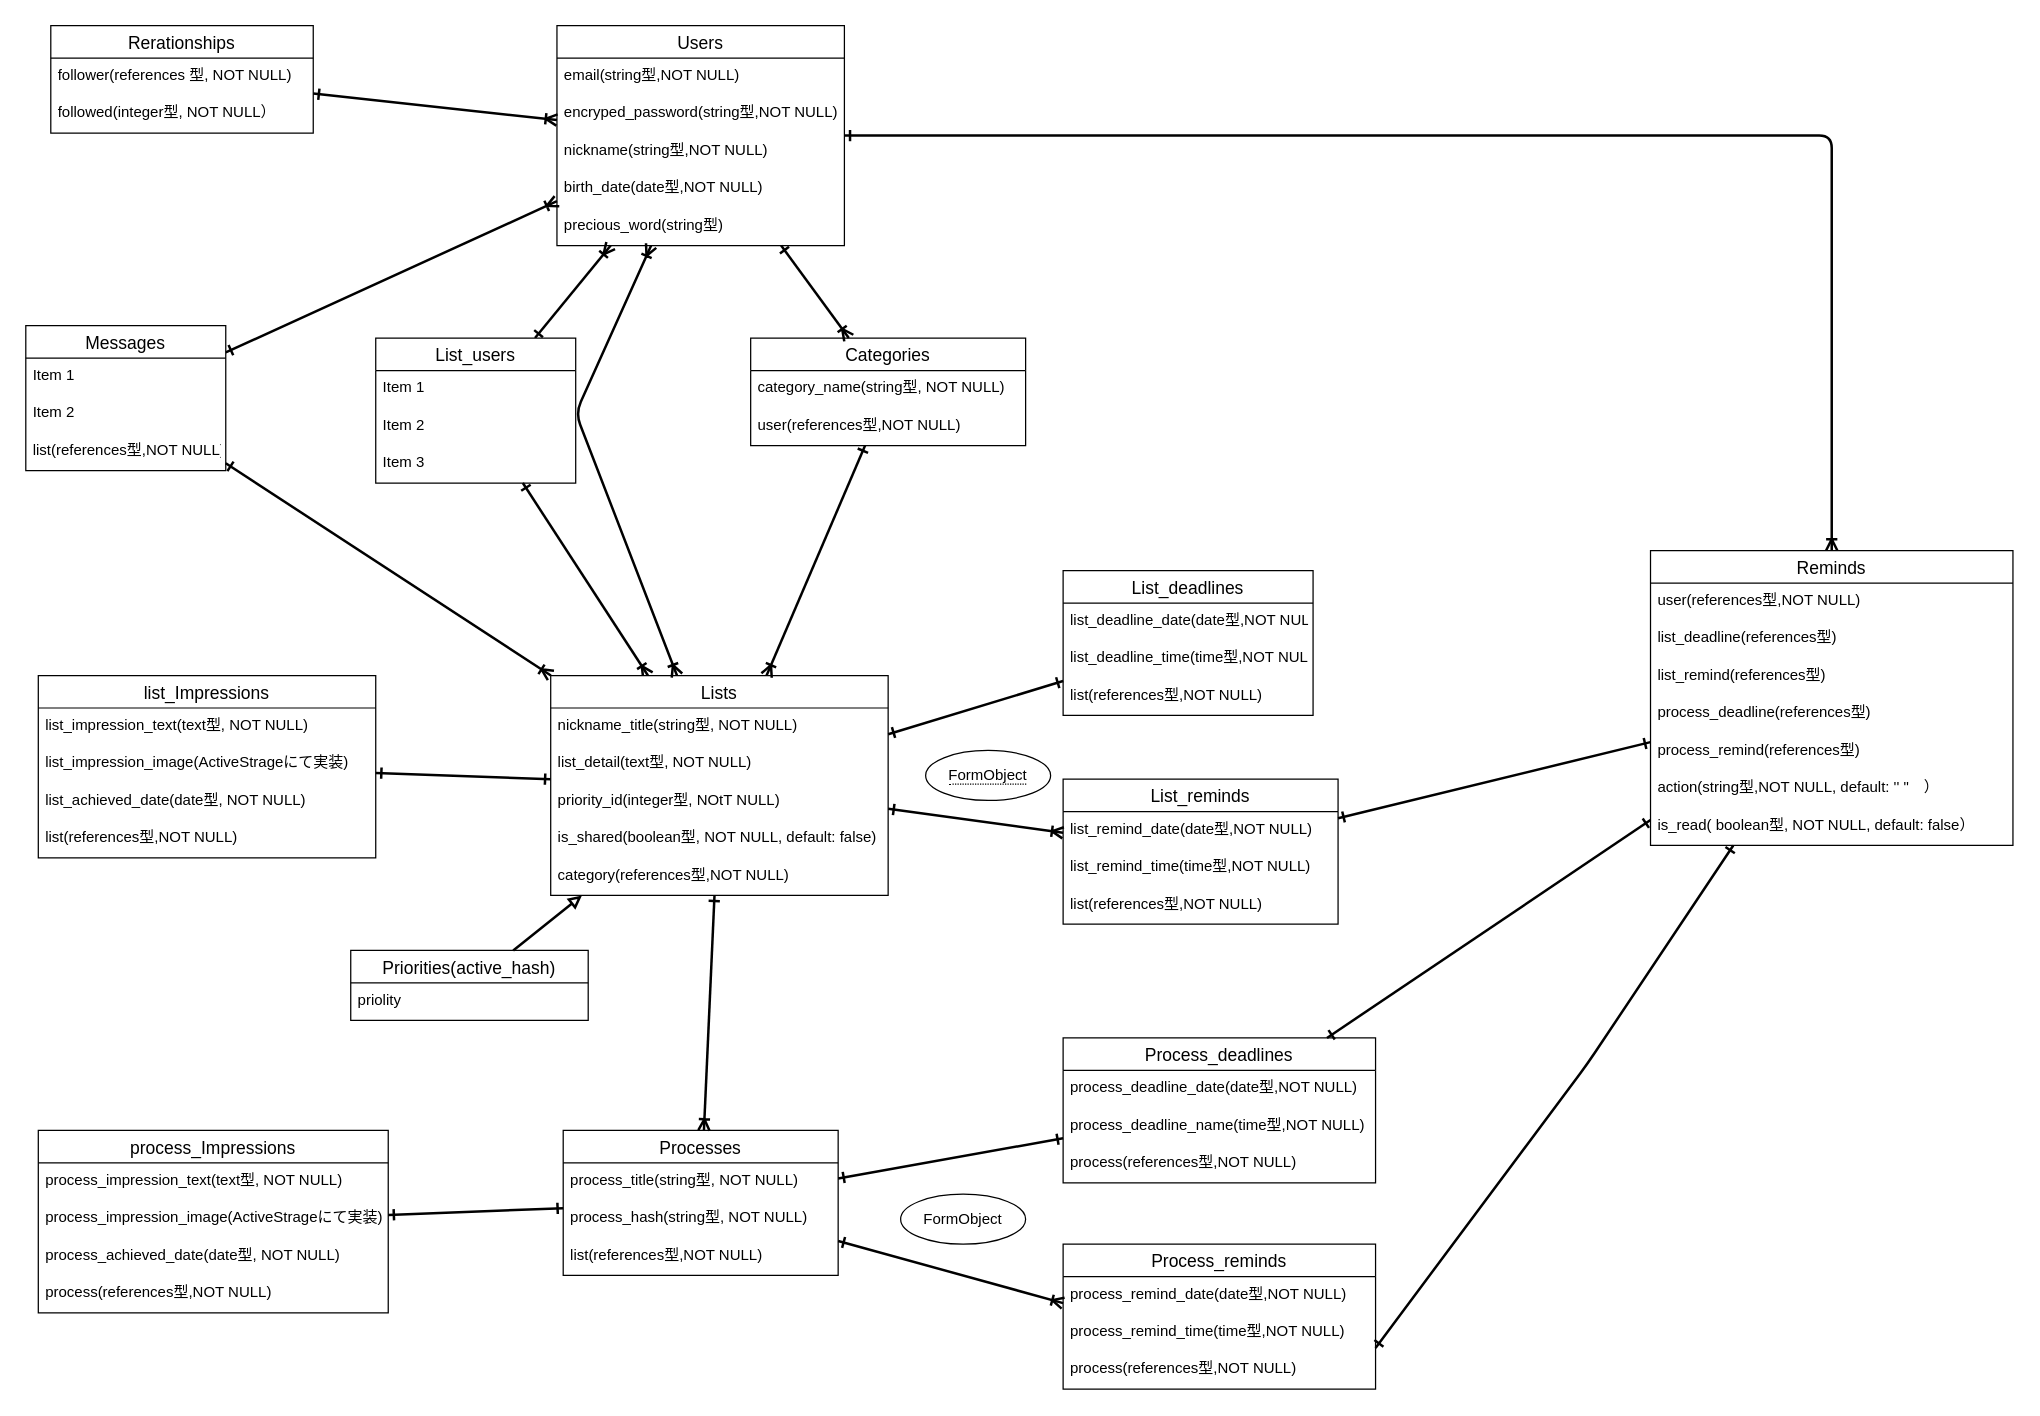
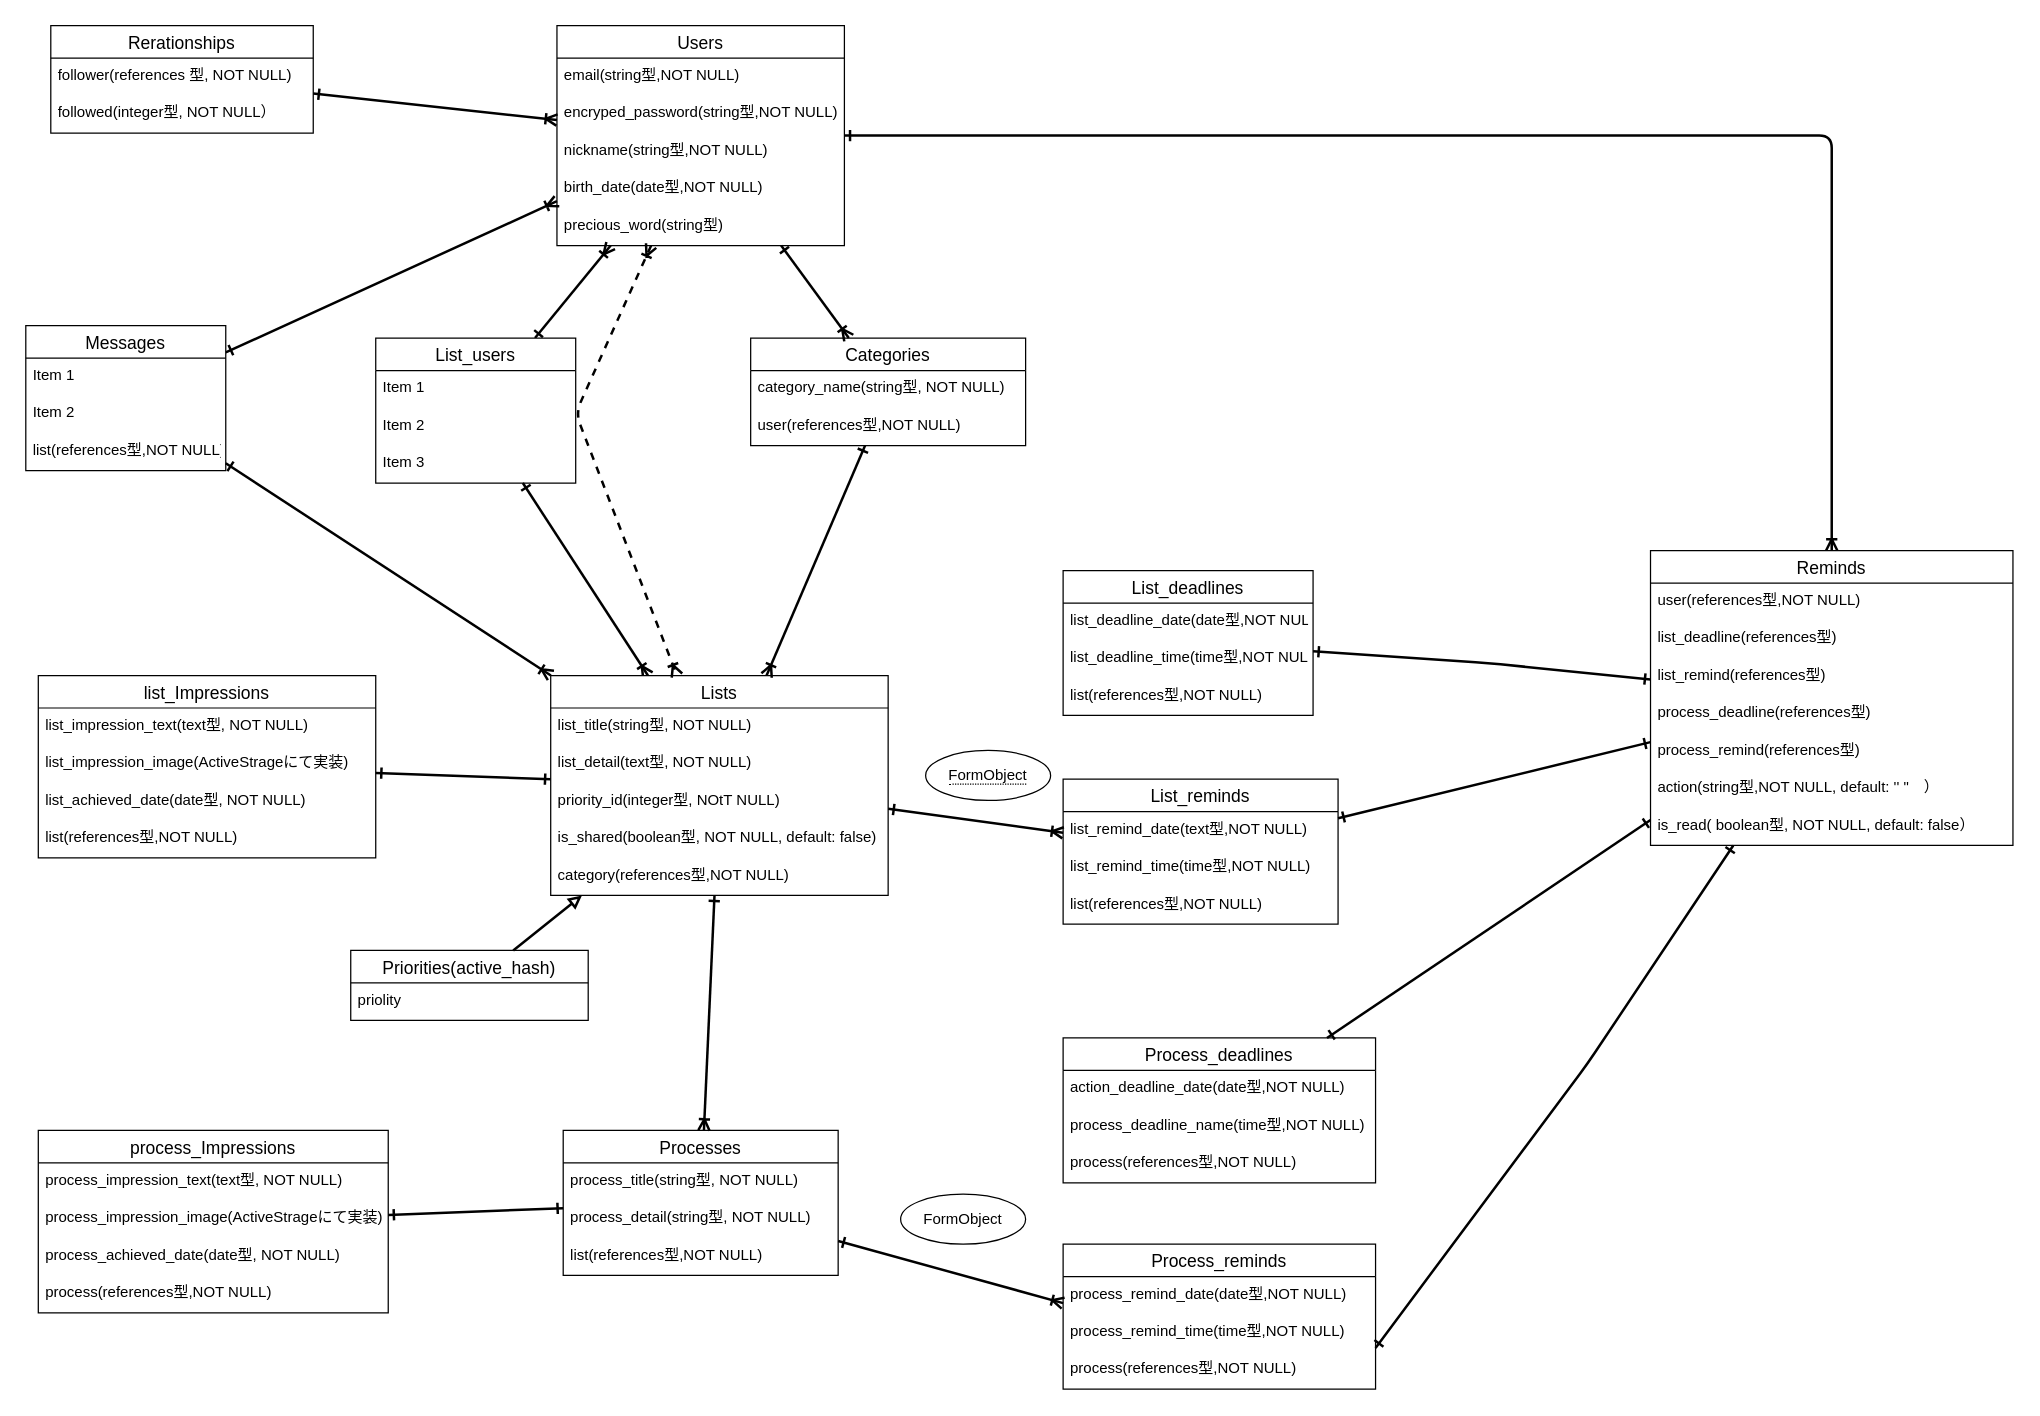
edge "Users" -- "Lists": style solid -> dashed
edge "List_deadlines" -- "Reminds": added
edge "List_deadlines" -- "Lists": removed
node "nickname_title(string型, NOT NULL)": label "nickname_title(string型, NOT NULL)" -> "list_title(string型, NOT NULL)"
node "list_remind_date(date型,NOT NULL)": label "list_remind_date(date型,NOT NULL)" -> "list_remind_date(text型,NOT NULL)"
node "process_deadline_date(date型,NOT NULL)": label "process_deadline_date(date型,NOT NULL)" -> "action_deadline_date(date型,NOT NULL)"
edge "Process_deadlines" -- "Processes": removed
node "process_hash(string型, NOT NULL)": label "process_hash(string型, NOT NULL)" -> "process_detail(string型, NOT NULL)"
